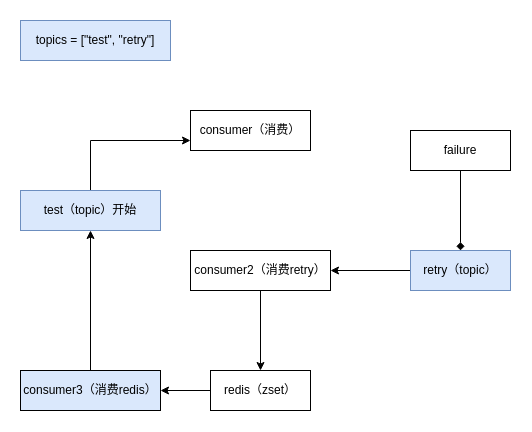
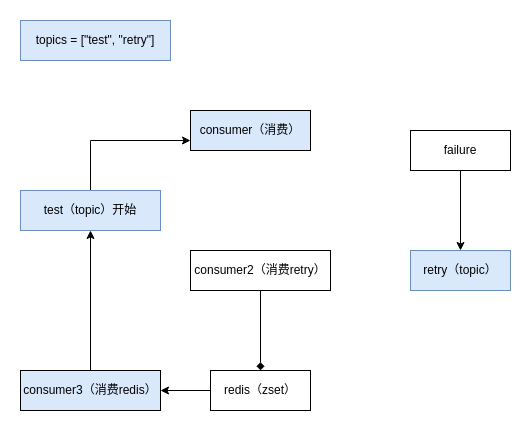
node "consumer（消费）": fillcolor #ffffff -> #dae8fc
edge "failure" -> "retry（topic）": arrowhead diamond -> classic
edge "retry（topic）" -> "consumer2（消费retry）": removed
edge "consumer2（消费retry）" -> "redis（zset）": arrowhead classic -> diamond
